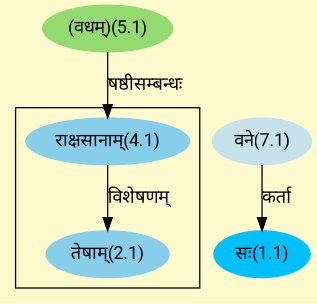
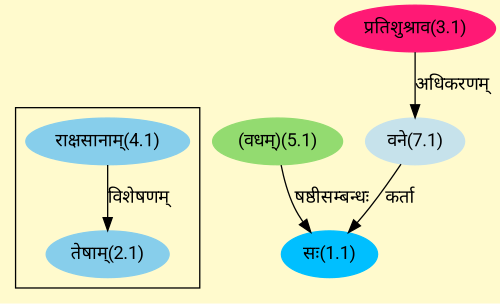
node "प्रतिशुश्राव(3.1)": added
edge "(वधम्)(5.1)" -> "राक्षसानाम्(4.1)": now "(वधम्)(5.1)" -> "सः(1.1)"
